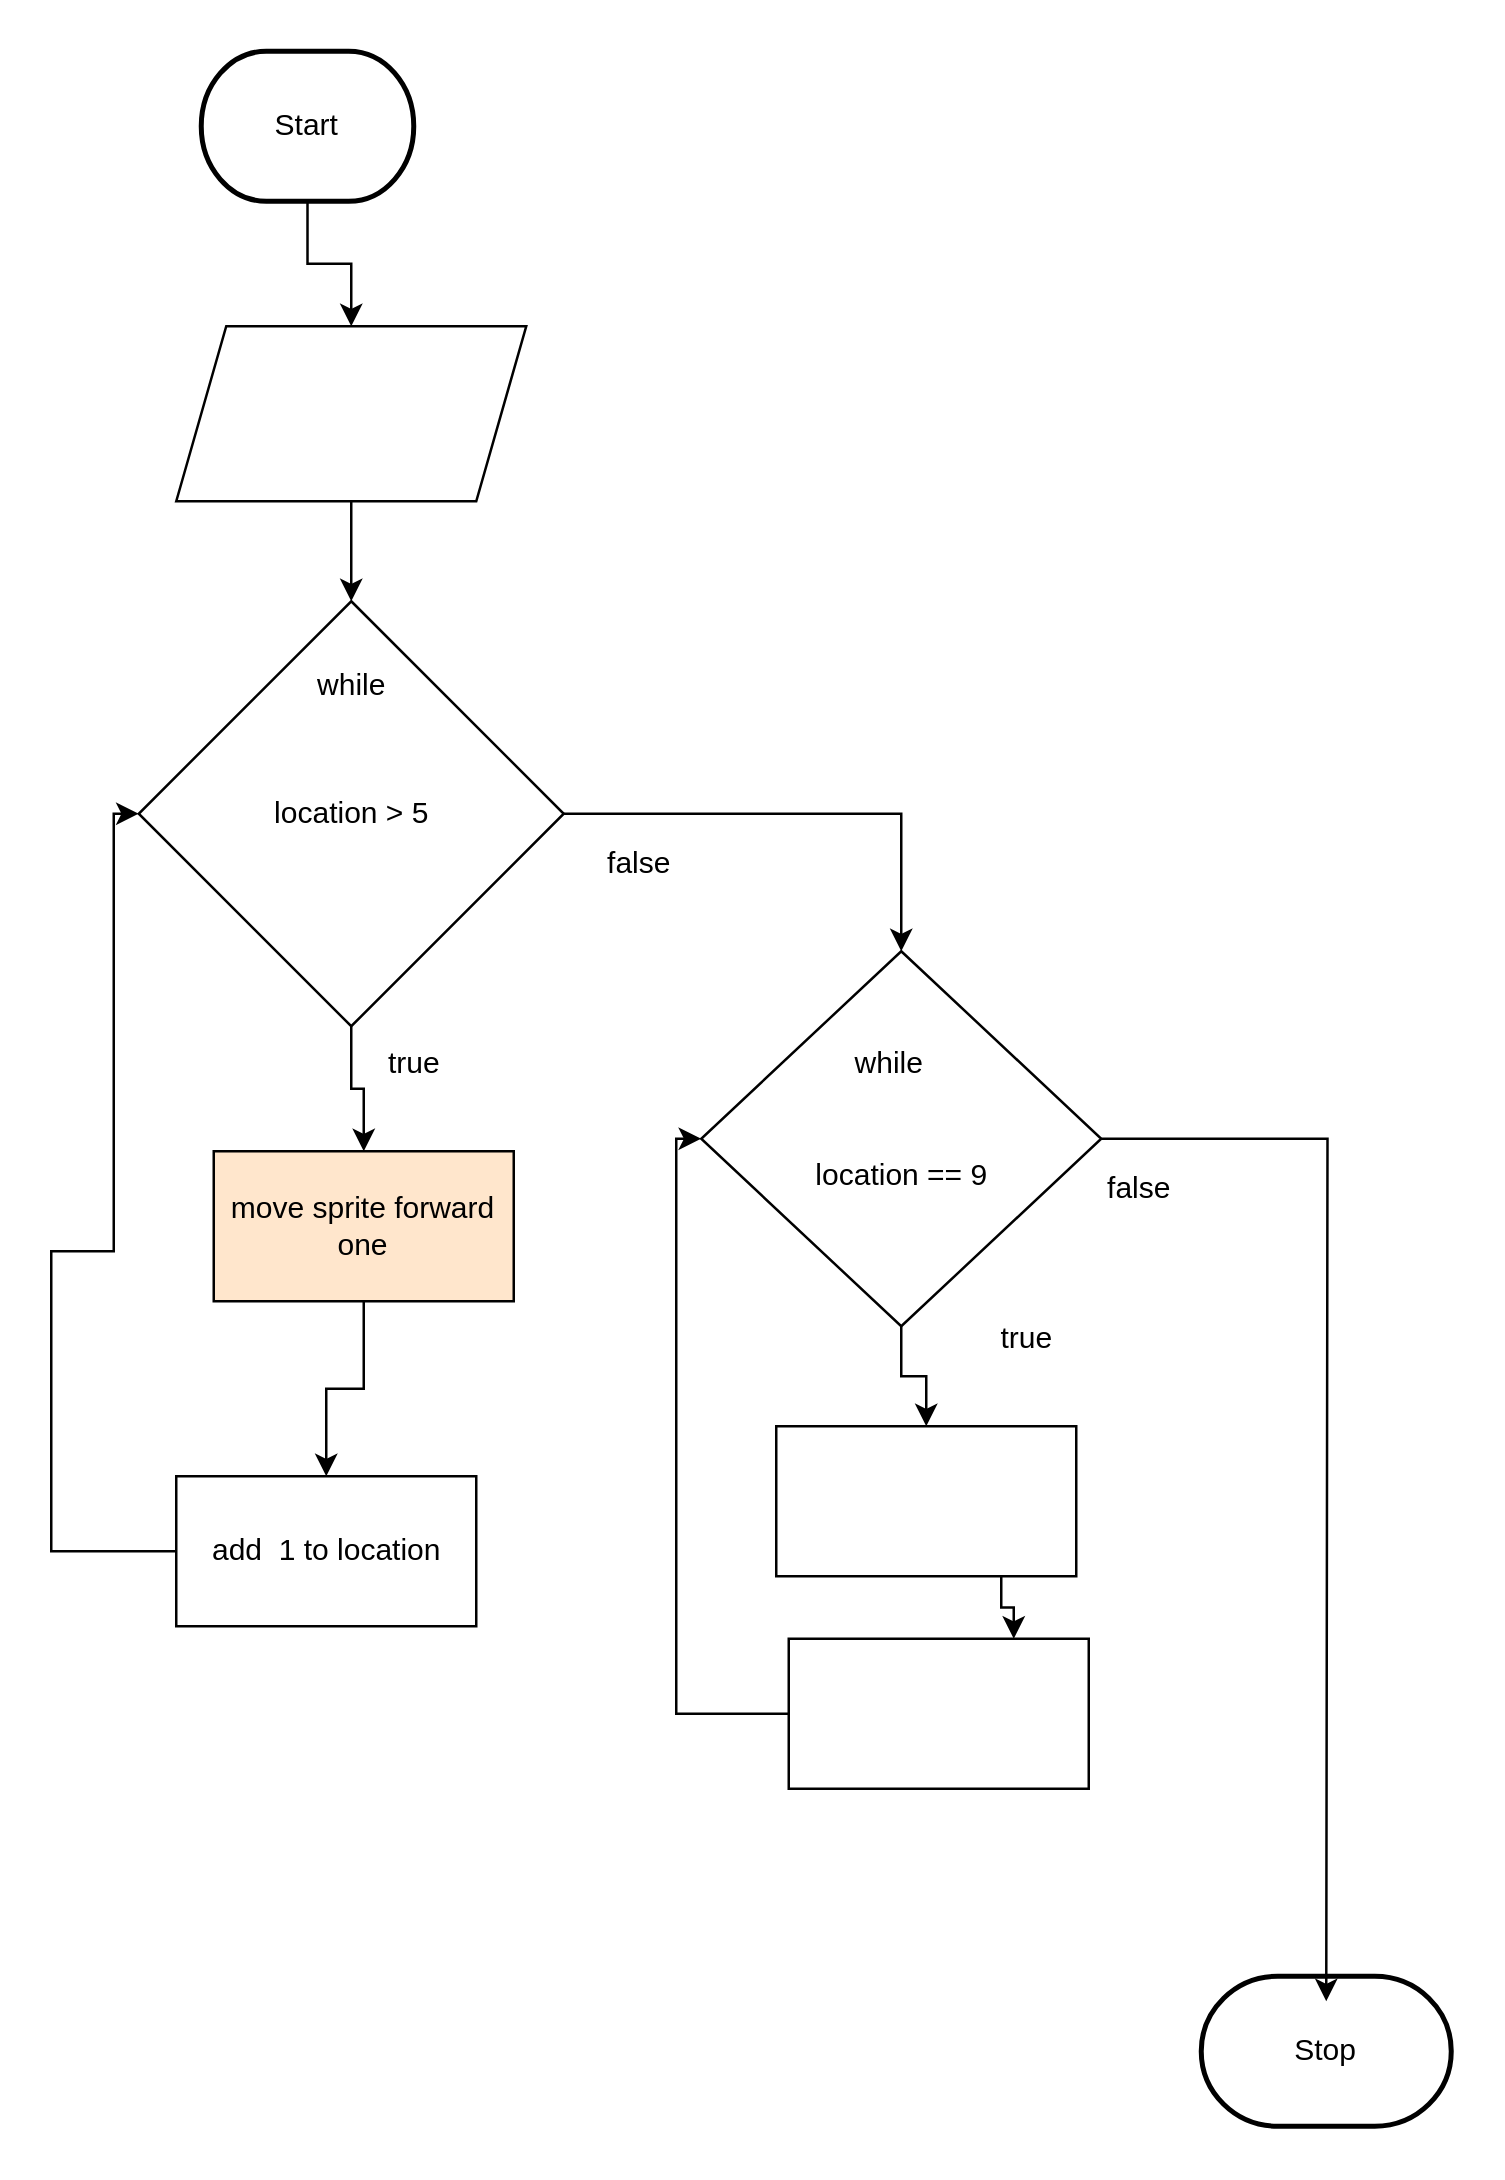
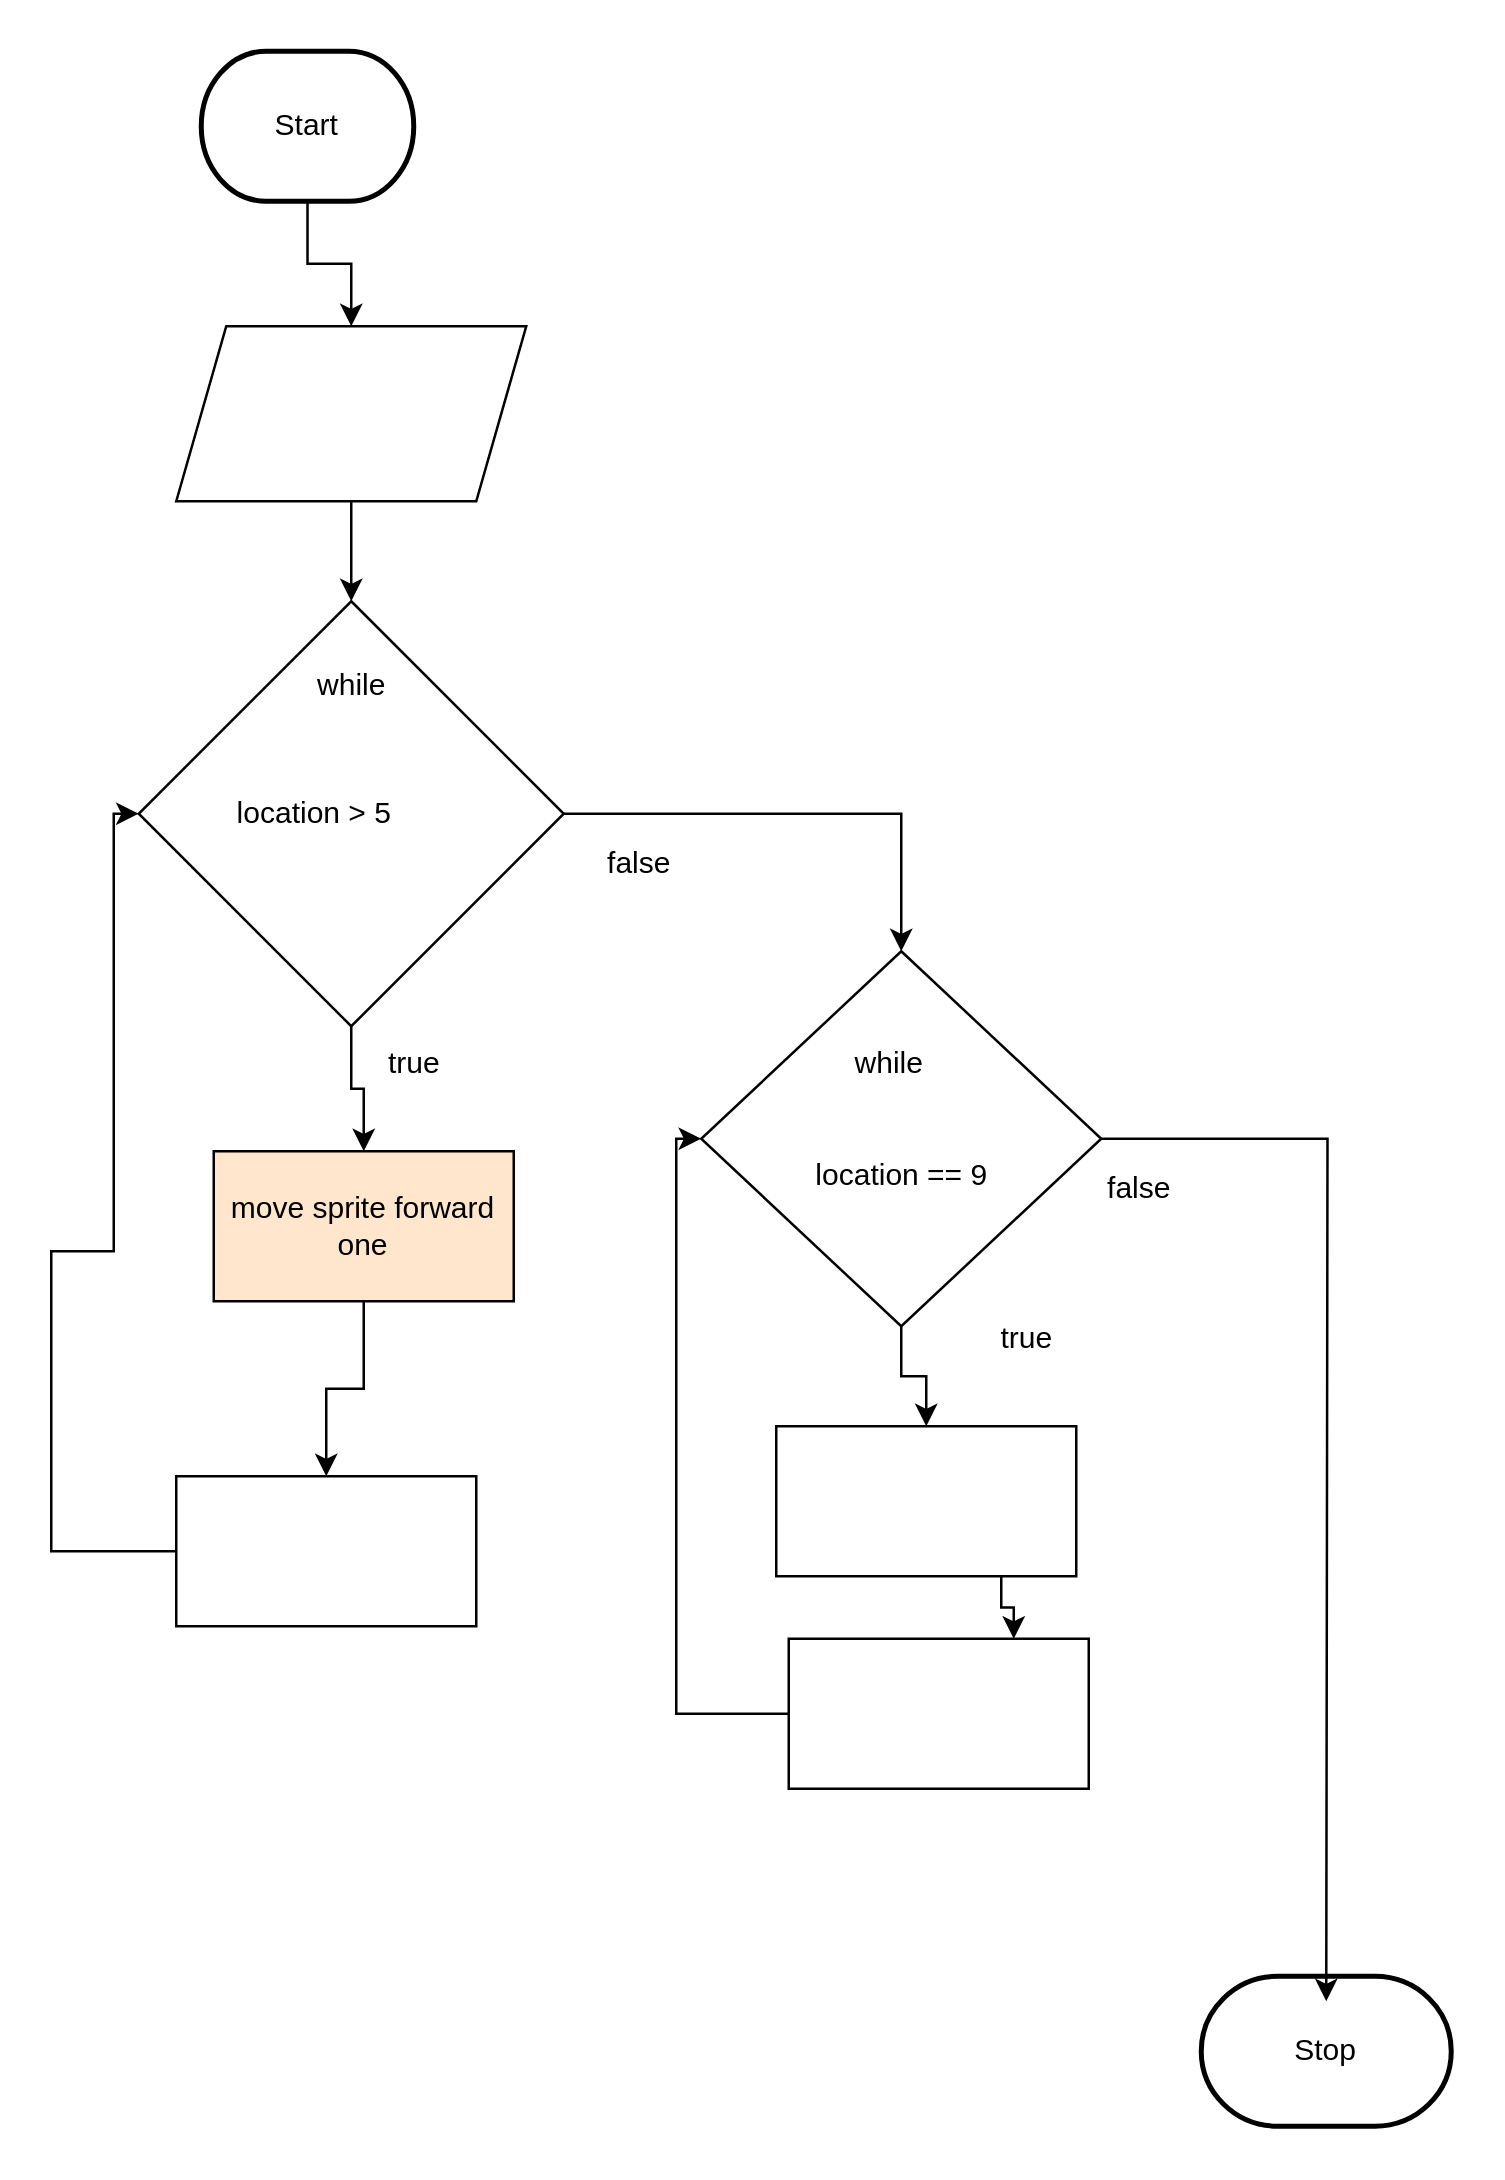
node "location > 5": moved (351, 814) -> (314, 814)
node "add 1 to location": removed
